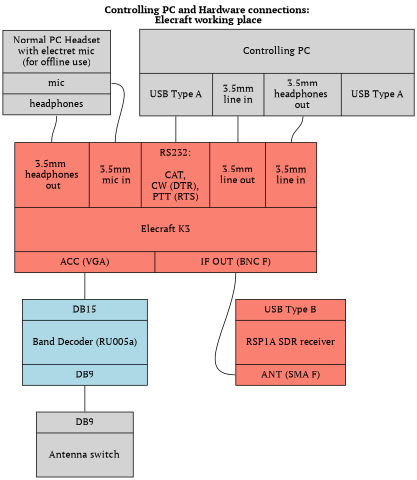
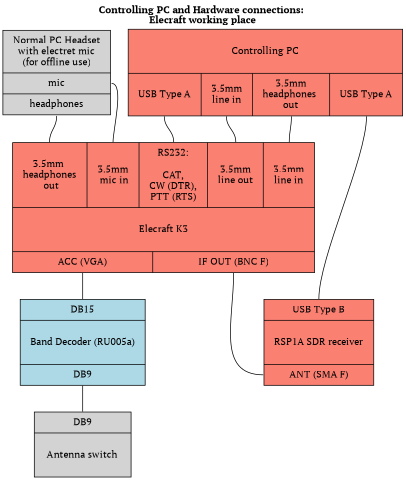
node "Controlling PC": fillcolor lightgrey -> salmon
edge "Controlling PC" -- "USB Type B": added
